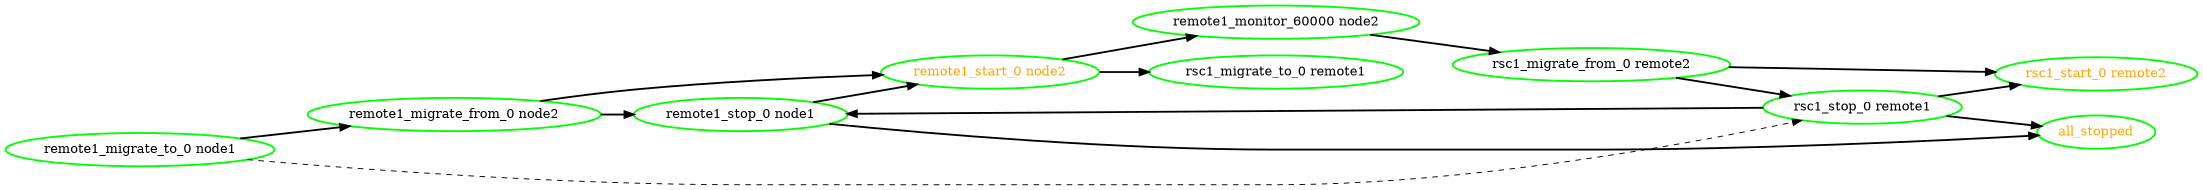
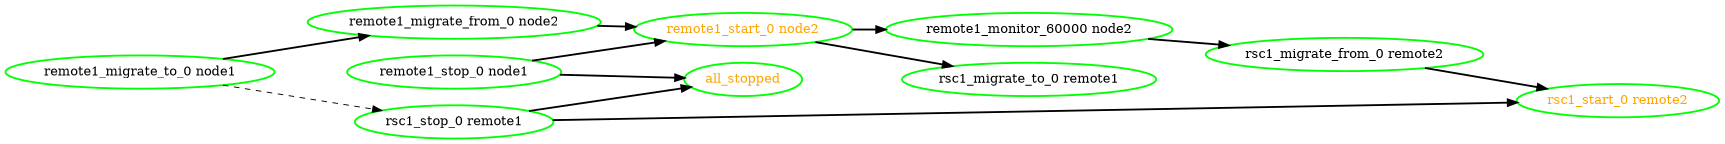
edge "rsc1_migrate_from_0 remote2" -> "rsc1_stop_0 remote1": removed
edge "rsc1_stop_0 remote1" -> "remote1_stop_0 node1": removed
edge "remote1_migrate_from_0 node2" -> "remote1_stop_0 node1": removed
